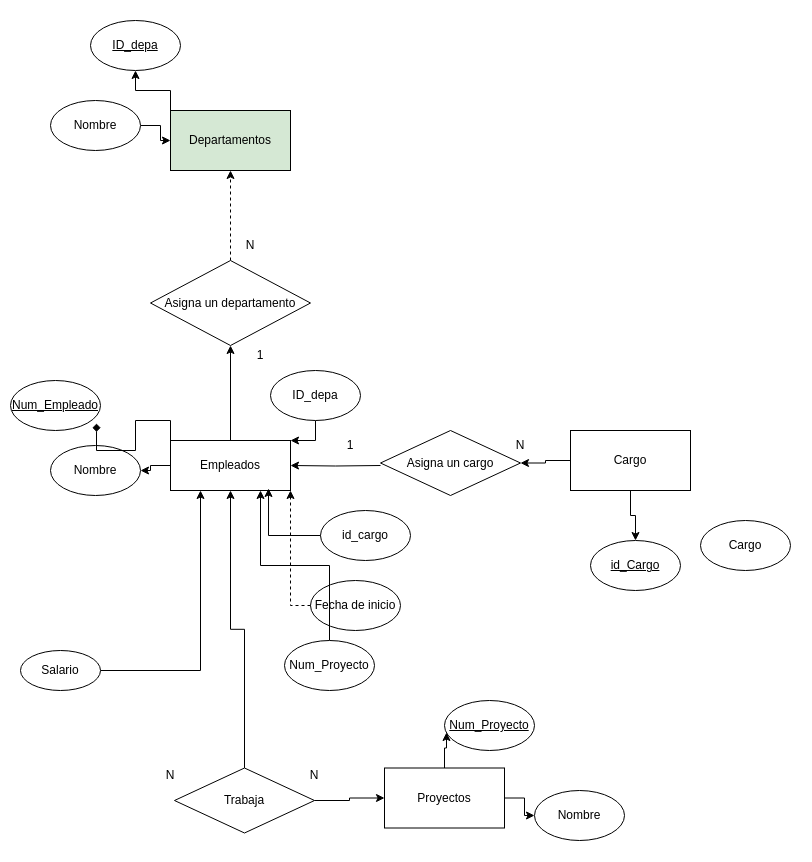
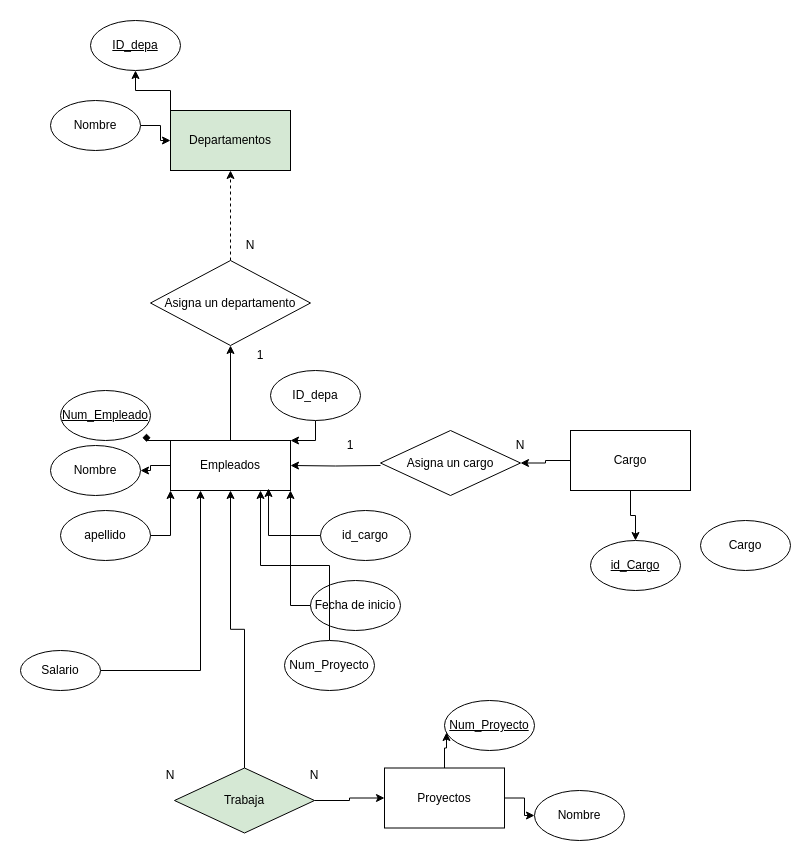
node "Num_Empleado": moved (56, 406) -> (106, 416)
edge "apellido" -> "Empleados": added
node "apellido": added
edge "Fecha de inicio" -> "Empleados": style dashed -> solid
node "Trabaja": fillcolor #ffffff -> #d5e8d4
